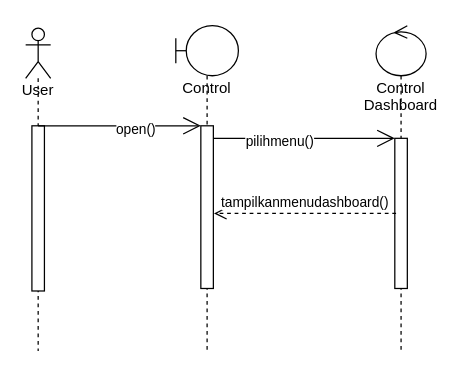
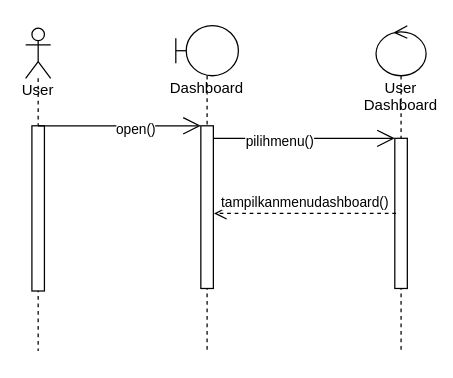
node "Control": label "Control" -> "Dashboard"
node "Control Dashboard": label "Control Dashboard" -> "User Dashboard"
